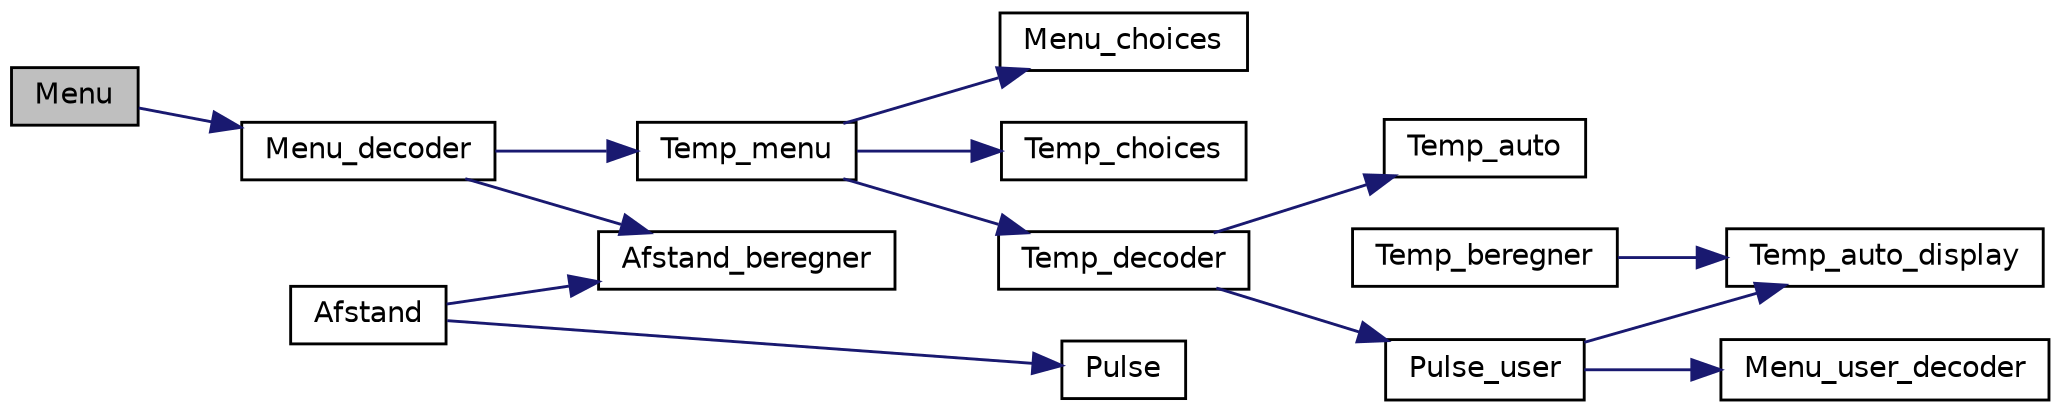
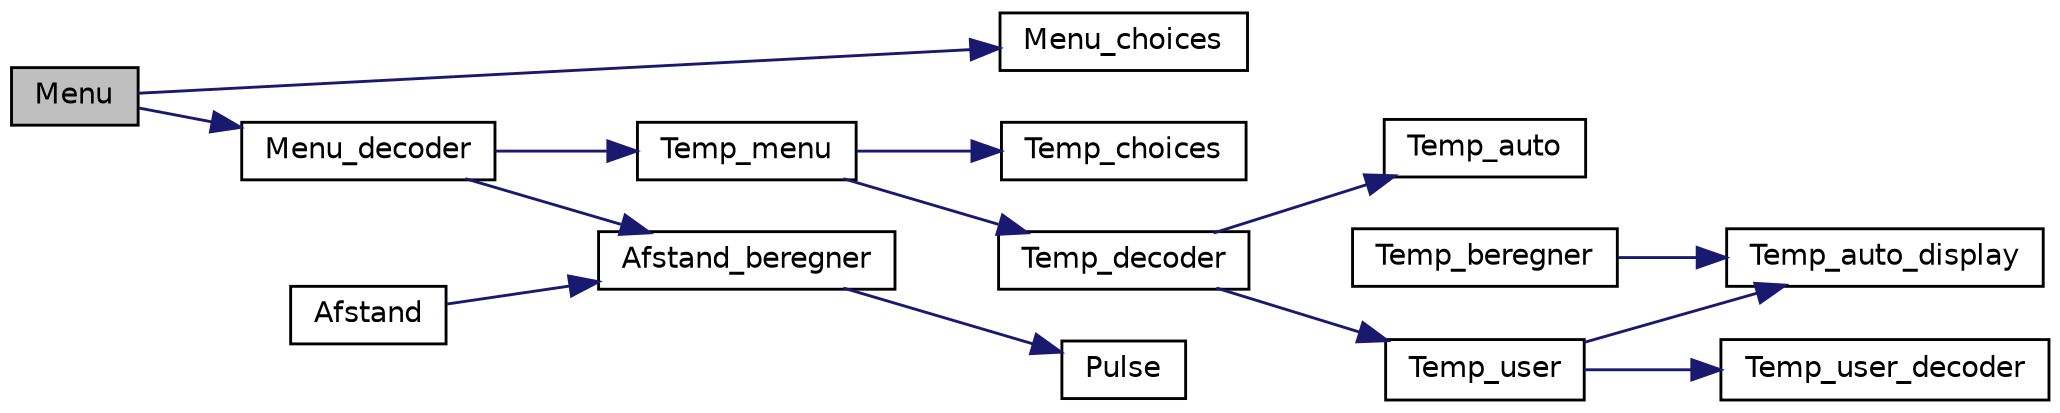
edge "Temp_menu" -> "Menu_choices": now "Menu" -> "Menu_choices"
edge "Afstand" -> "Pulse": now "Afstand_beregner" -> "Pulse"
node "Pulse_user": label "Pulse_user" -> "Temp_user"
node "Menu_user_decoder": label "Menu_user_decoder" -> "Temp_user_decoder"
